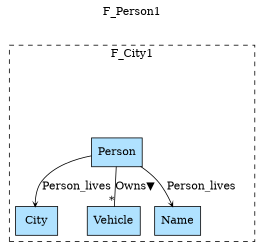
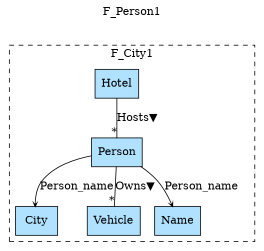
node "Hotel": added
edge "Person" -> "City": label "Person_lives" -> "Person_name"
edge "Person" -> "Name": label "Person_lives" -> "Person_name"
